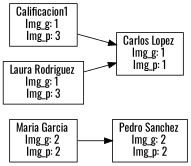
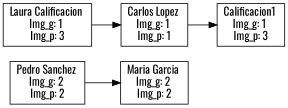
edge "Calificacion1 Img_g: 1 Img_p: 3" -> "Carlos Lopez Img_g: 1 Img_p: 1": reversed
node "Laura Rodriguez Img_g: 1 Img_p: 3": label "Laura Rodriguez Img_g: 1 Img_p: 3" -> "Laura Calificacion Img_g: 1 Img_p: 3"
edge "Maria Garcia Img_g: 2 Img_p: 2" -> "Pedro Sanchez Img_g: 2 Img_p: 2": reversed
